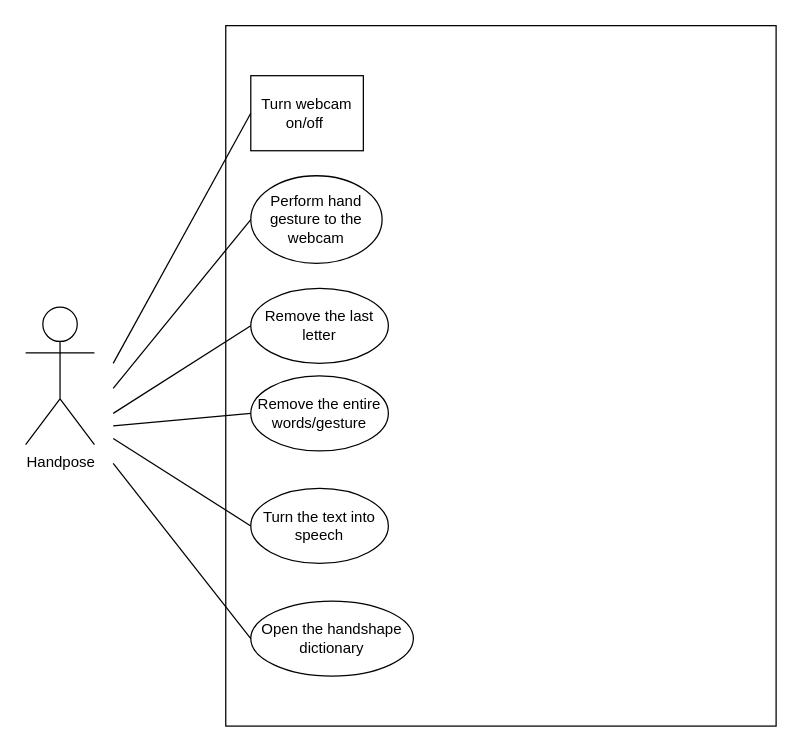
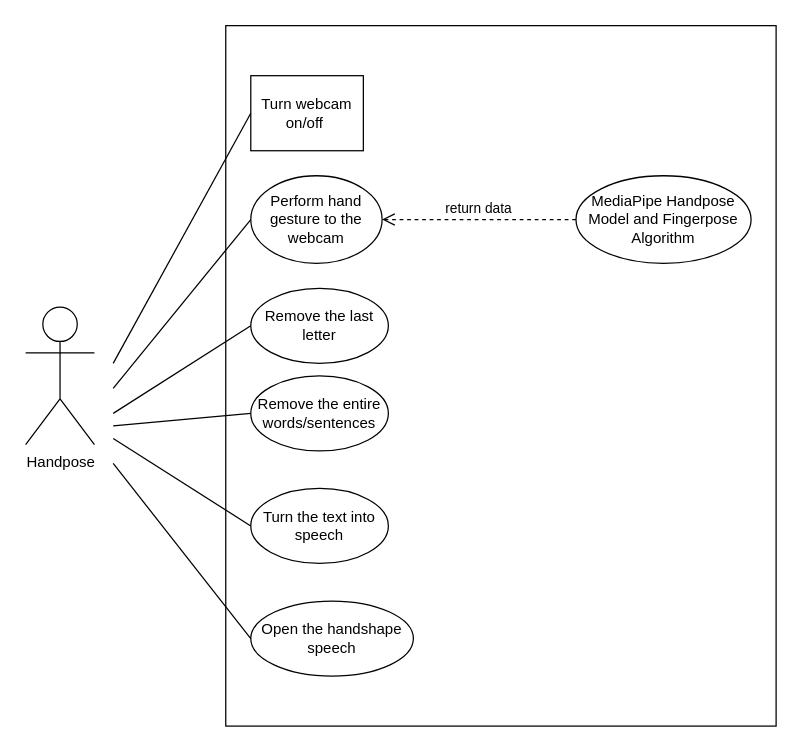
edge "MediaPipe Handpose Model and Fingerpose Algorithm" -> "Perform hand gesture to the webcam": added, label "return data"
node "MediaPipe Handpose Model and Fingerpose Algorithm": added
node "Remove the entire words/gesture": label "Remove the entire words/gesture" -> "Remove the entire words/sentences"
node "Open the handshape dictionary": label "Open the handshape dictionary" -> "Open the handshape speech"
